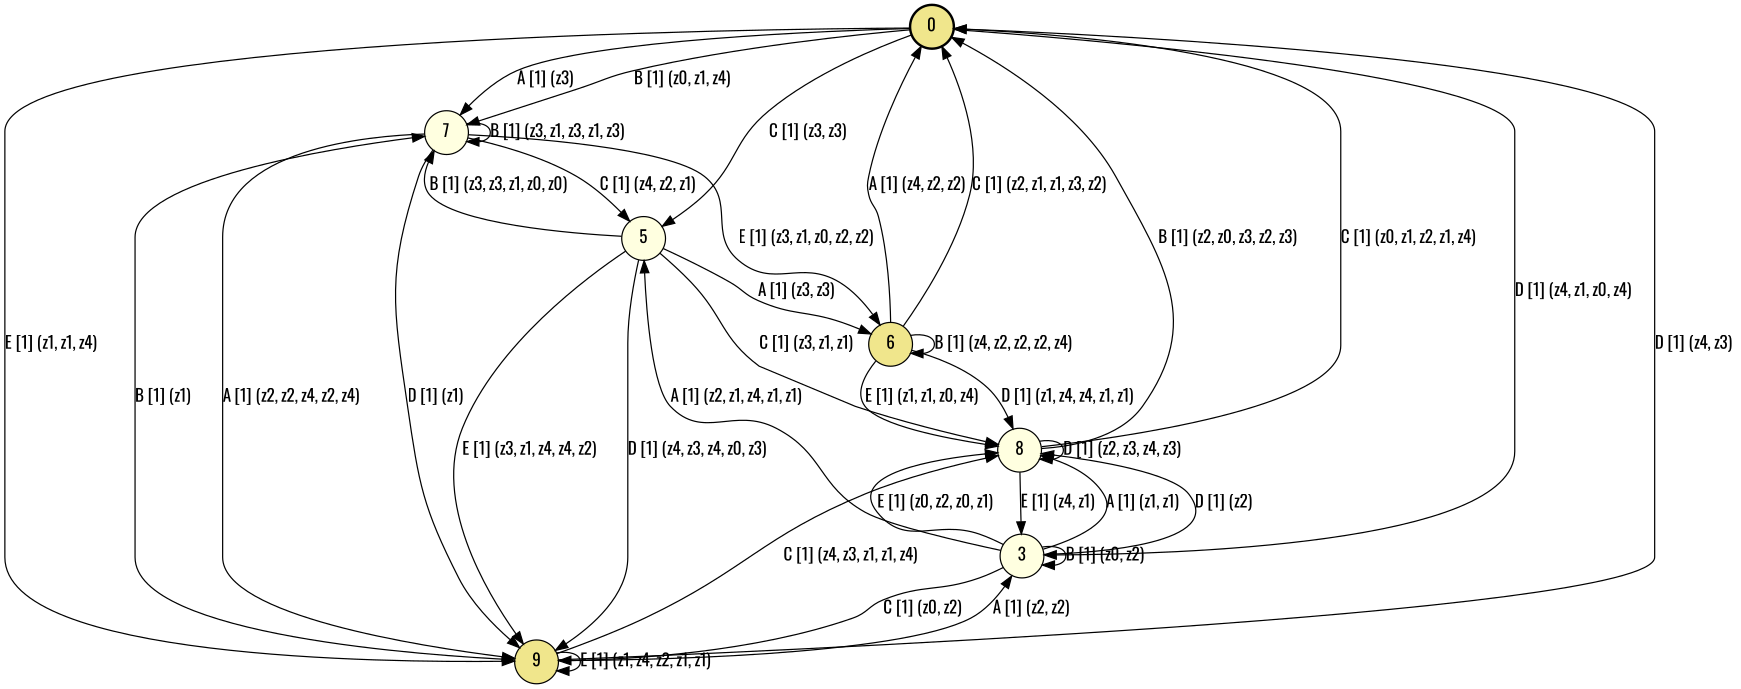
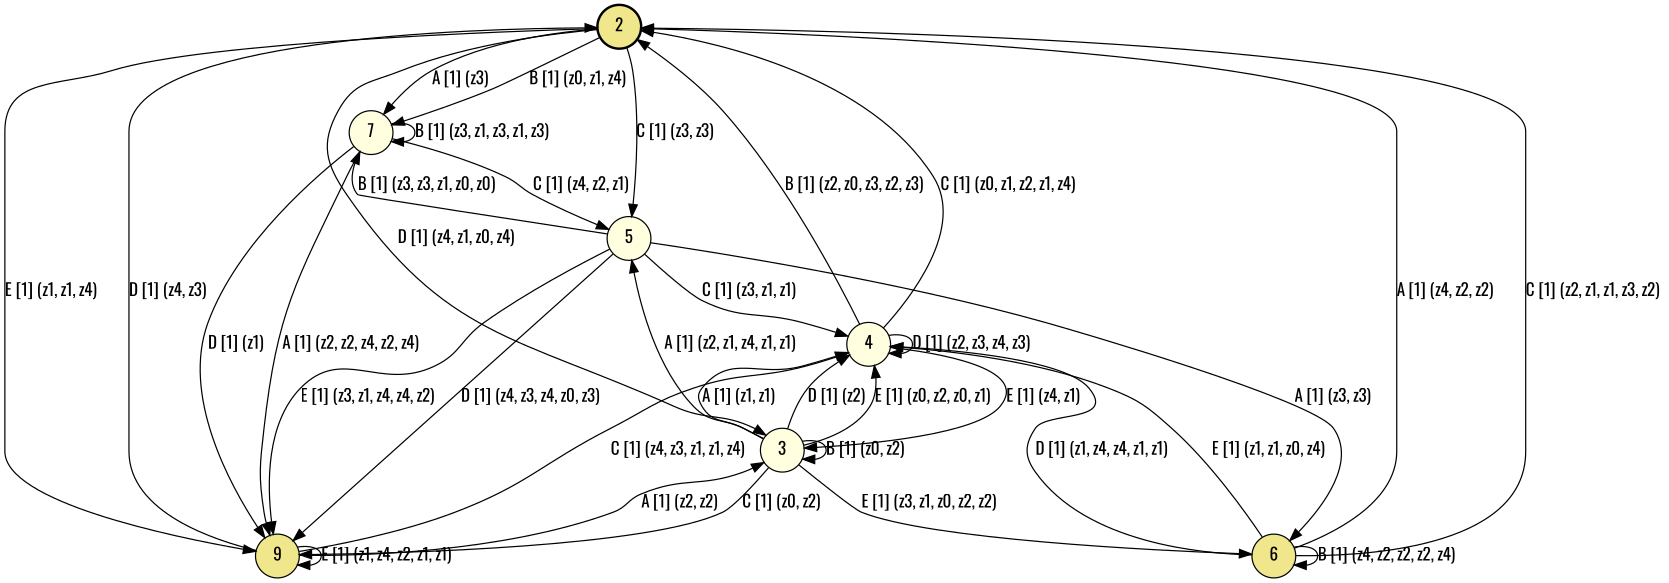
node "0": label "0" -> "2"
edge "7" -> "6": now "3" -> "6"
edge "9" -> "7": removed, label "B [1] (z1)"
node "8": label "8" -> "4"
